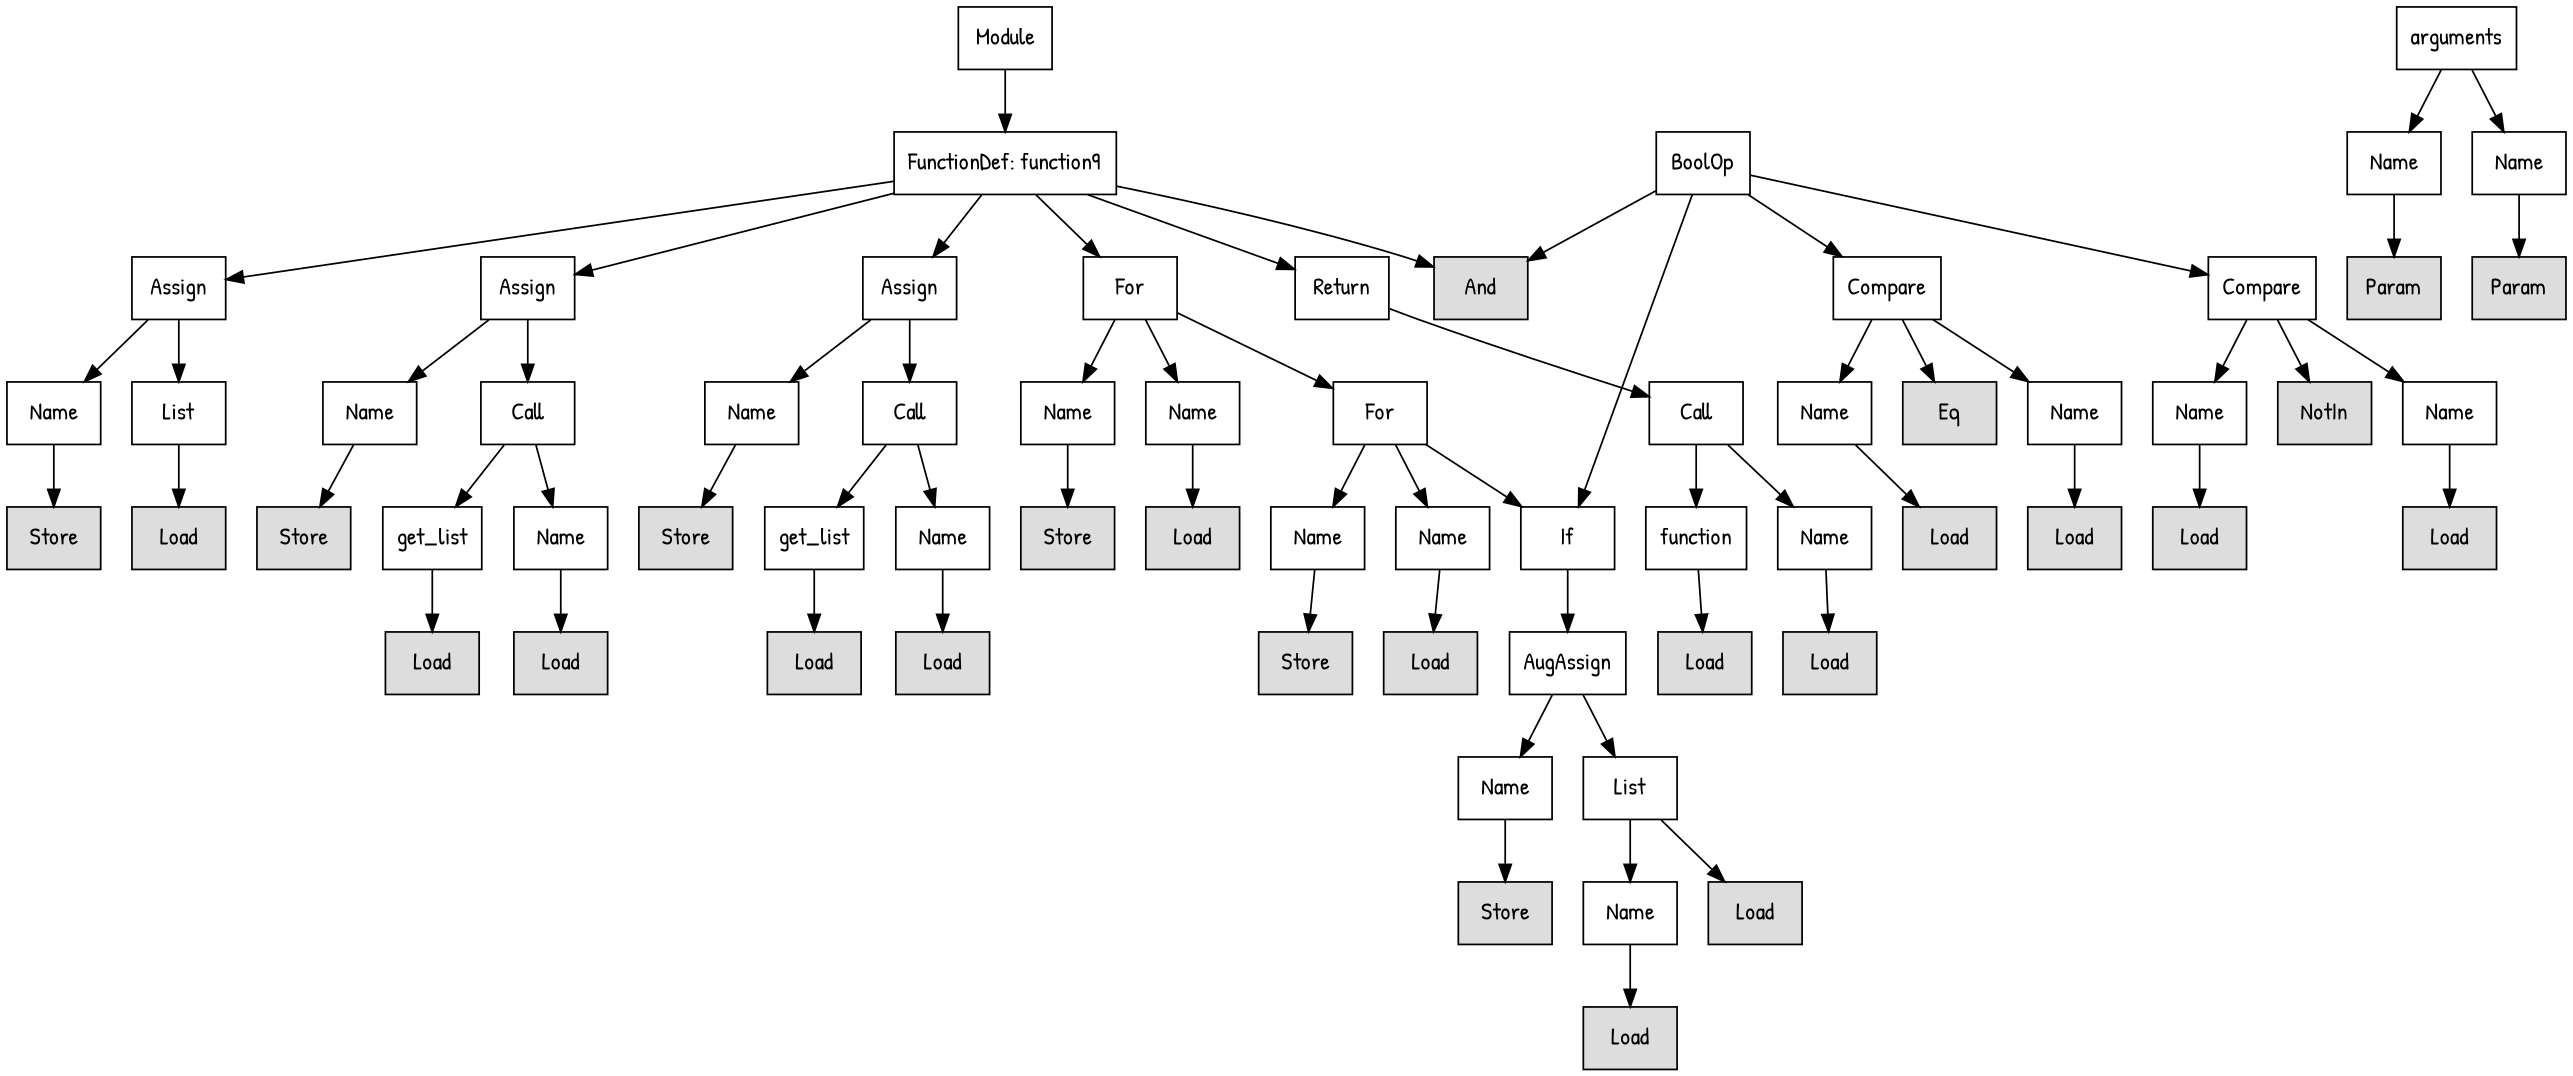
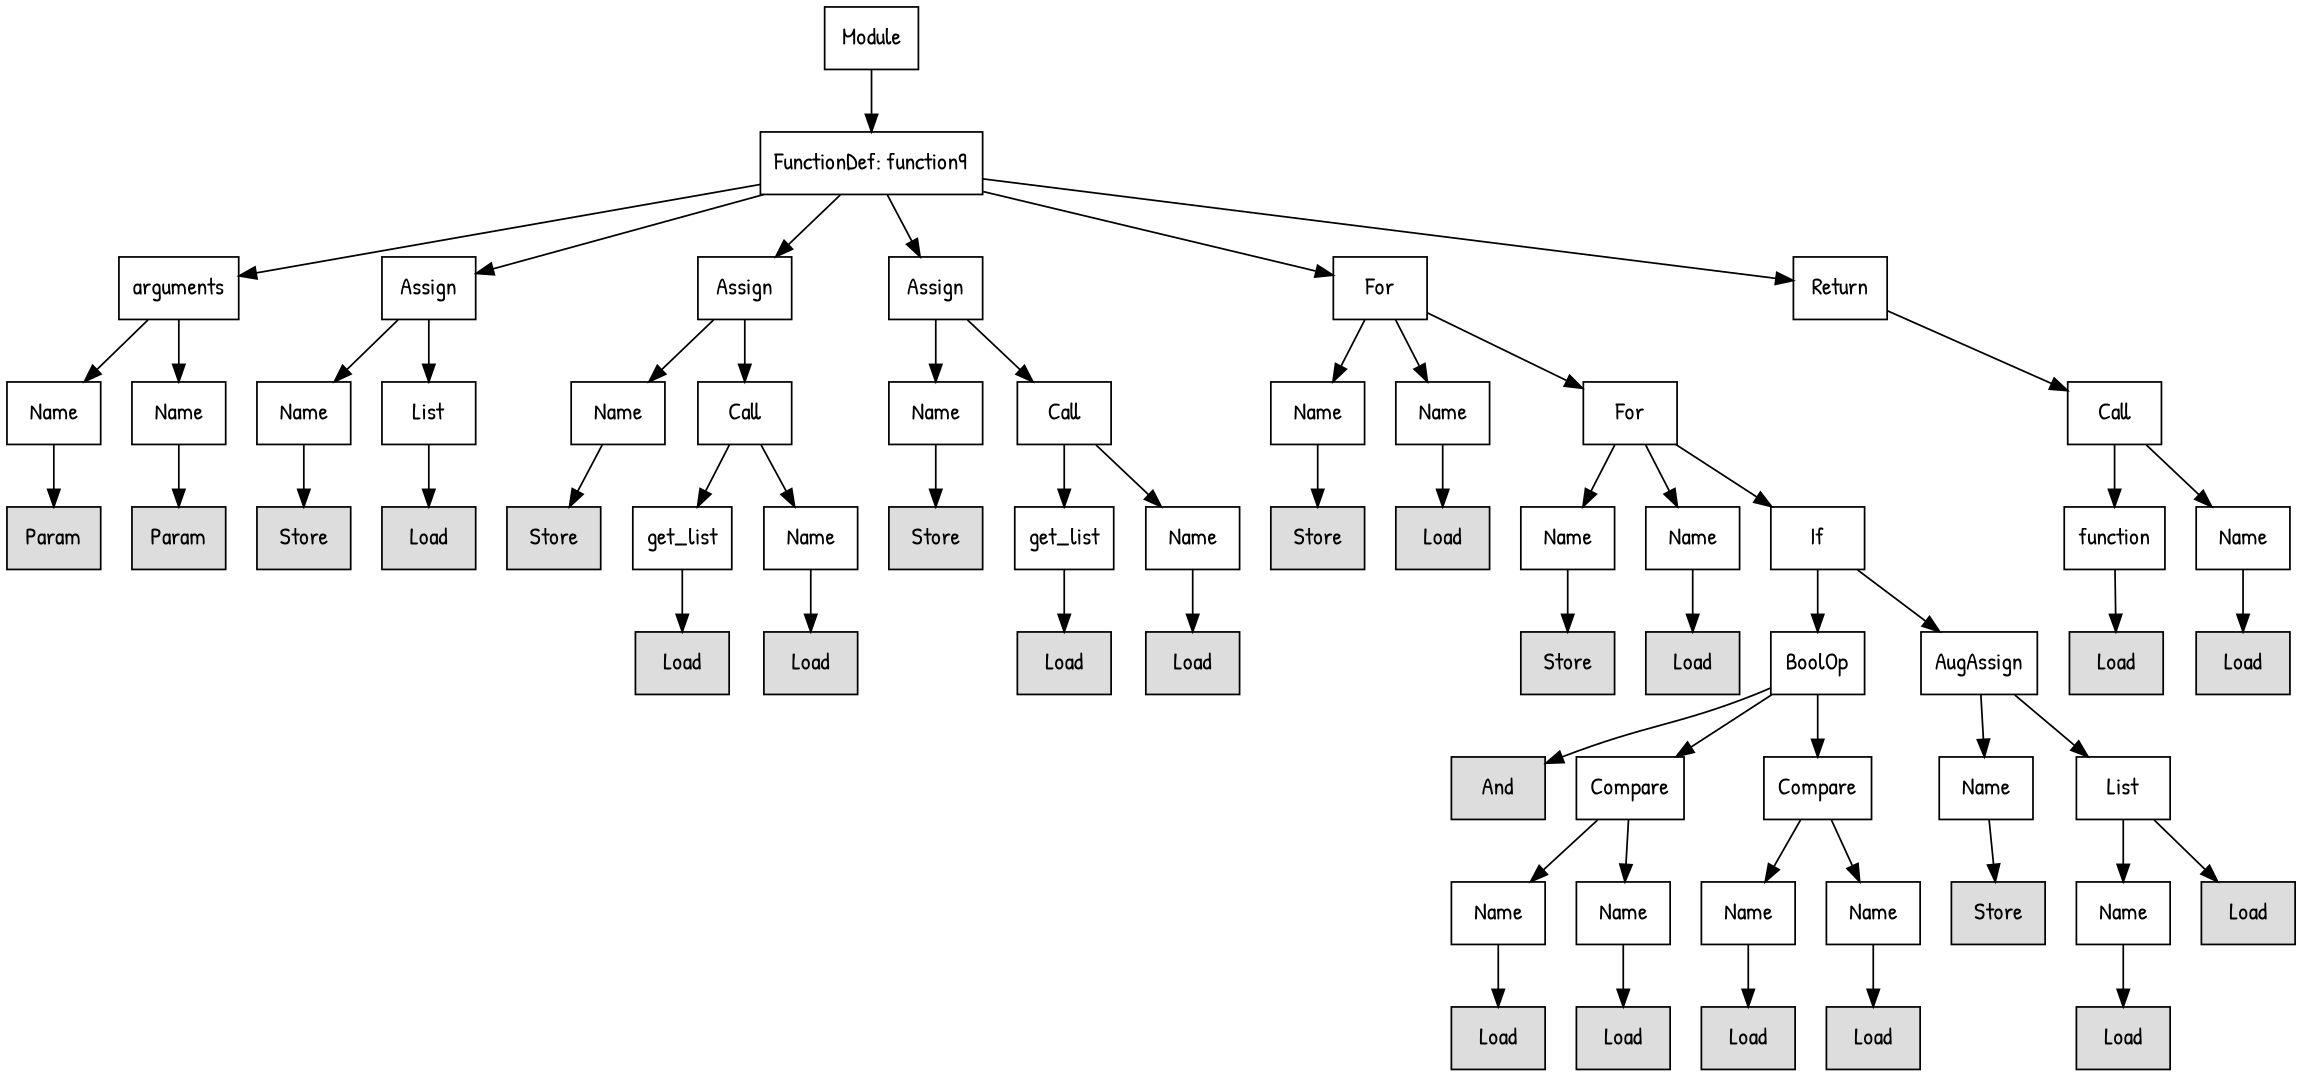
edge "FunctionDef: function9" -> "And": now "FunctionDef: function9" -> "arguments"
edge "BoolOp" -> "If": reversed
node "Eq": removed
node "NotIn": removed
